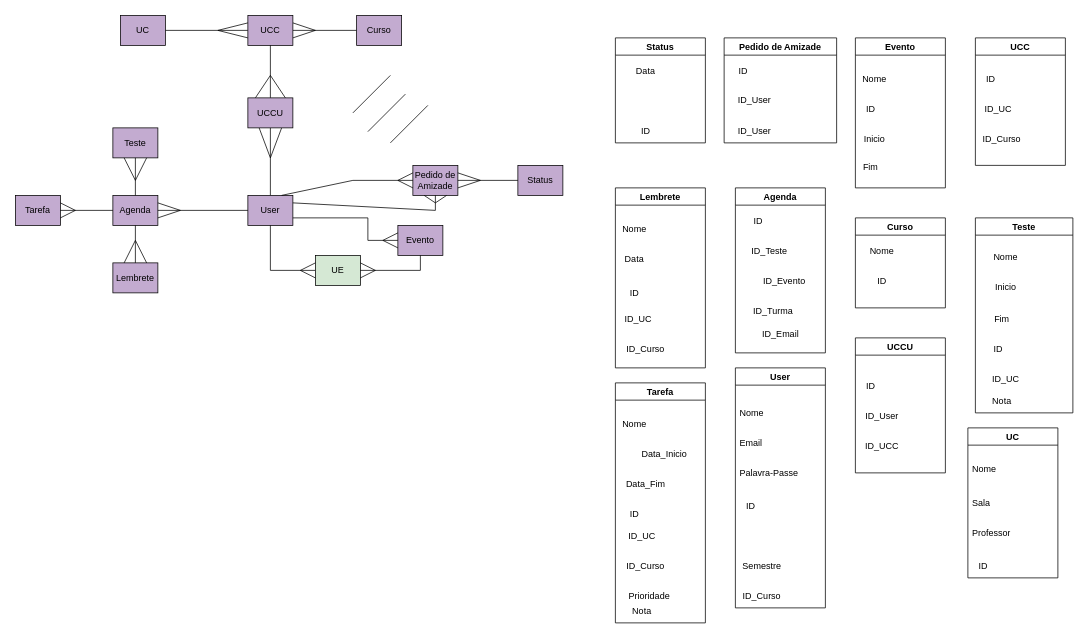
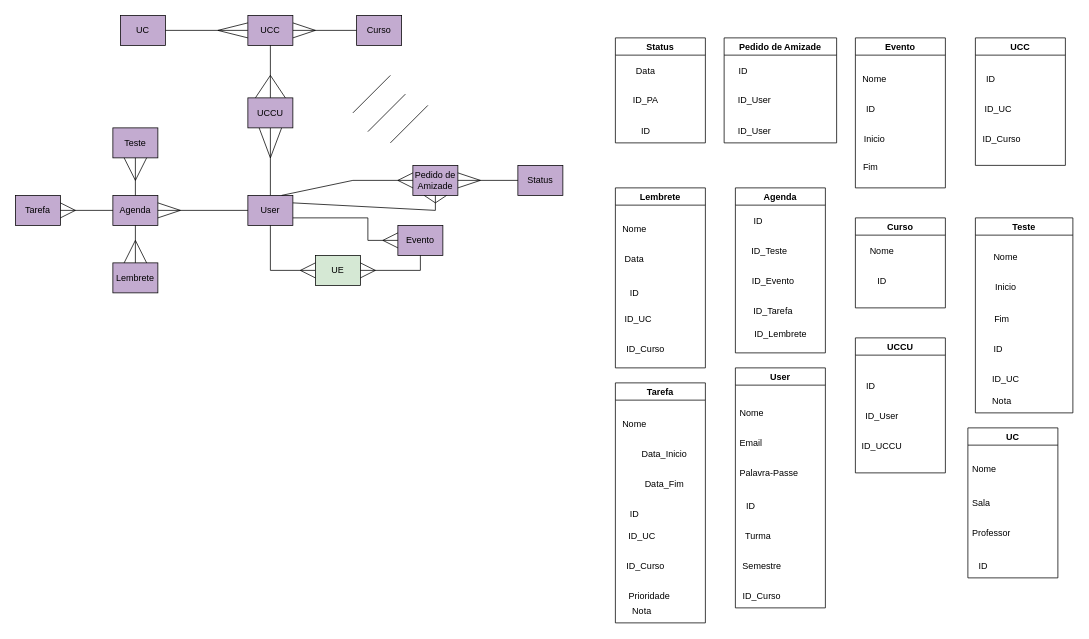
node "ID_PA": added
node "ID_Evento": moved (784, 282) -> (773, 282)
node "ID_Turma": label "ID_Turma" -> "ID_Tarefa"
node "ID_Email": label "ID_Email" -> "ID_Lembrete"
node "ID_UCC": label "ID_UCC" -> "ID_UCCU"
node "Data_Fim": moved (645, 484) -> (664, 484)
node "Turma": added
